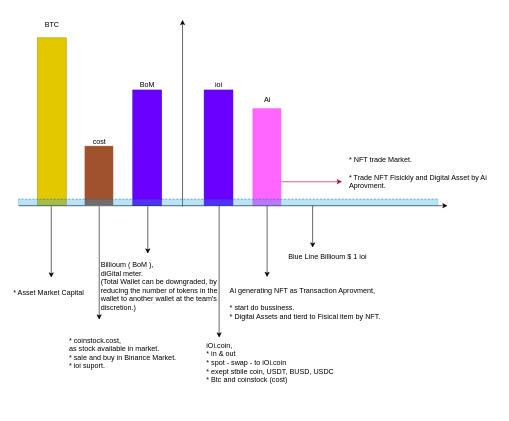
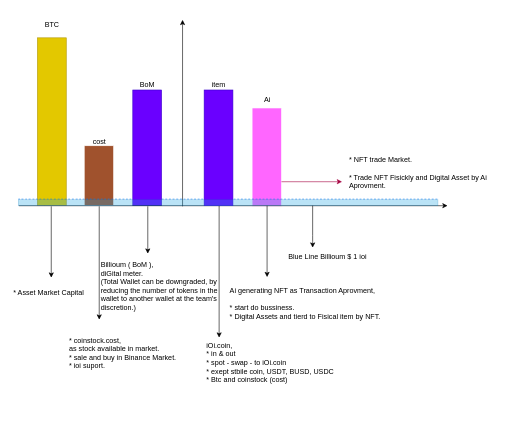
node "ioi": label "ioi" -> "item"
